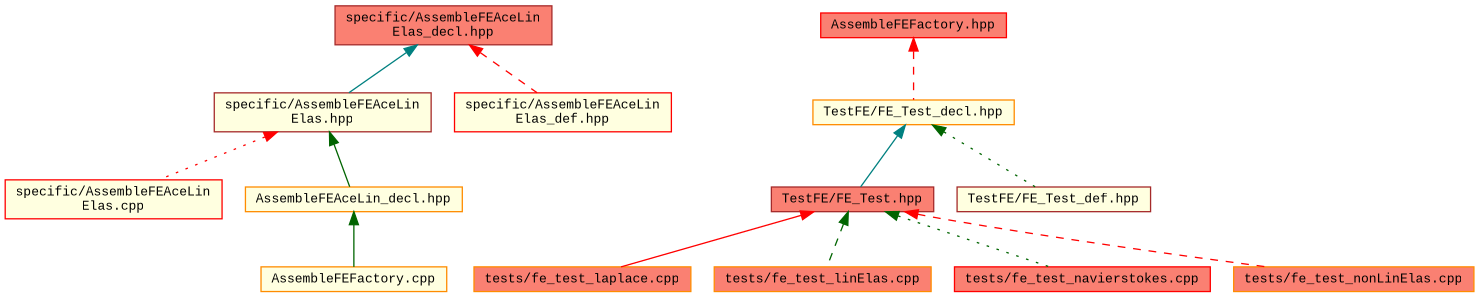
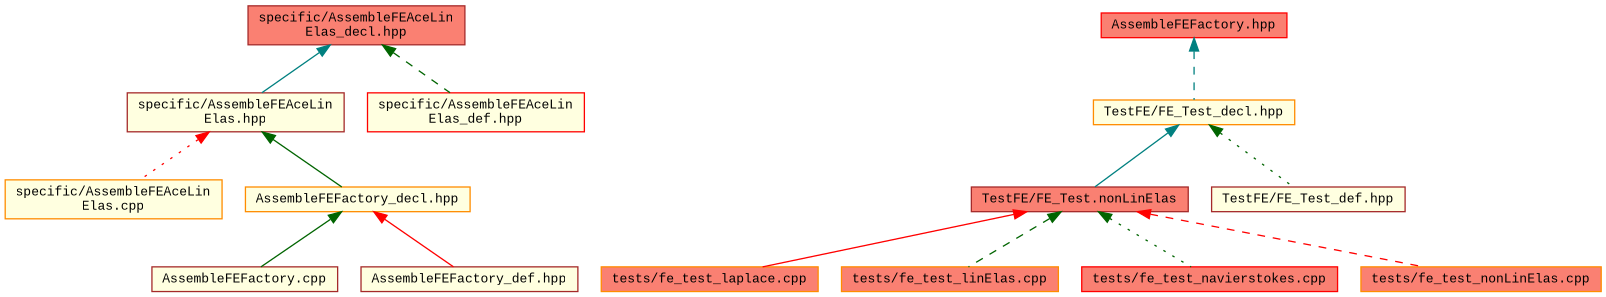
edge "specific/AssembleFEAceLin Elas_def.hpp" -> "specific/AssembleFEAceLin Elas_decl.hpp": color red -> darkgreen
edge "TestFE/FE_Test_decl.hpp" -> "AssembleFEFactory.hpp": color red -> teal
node "specific/AssembleFEAceLin Elas.cpp": color red -> darkorange
node "AssembleFEAceLin_decl.hpp": label "AssembleFEAceLin_decl.hpp" -> "AssembleFEFactory_decl.hpp"
node "TestFE/FE_Test.hpp": label "TestFE/FE_Test.hpp" -> "TestFE/FE_Test.nonLinElas"
node "AssembleFEFactory.cpp": color darkorange -> brown
node "AssembleFEFactory_def.hpp": added
